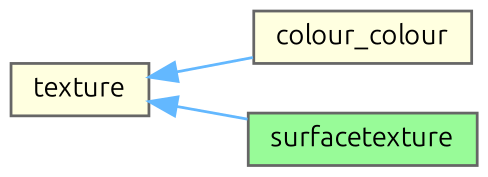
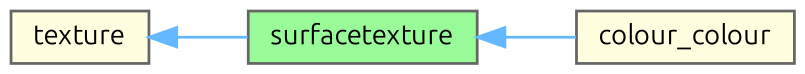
edge "colour_colour" -> "texture": now "colour_colour" -> "surfacetexture"
